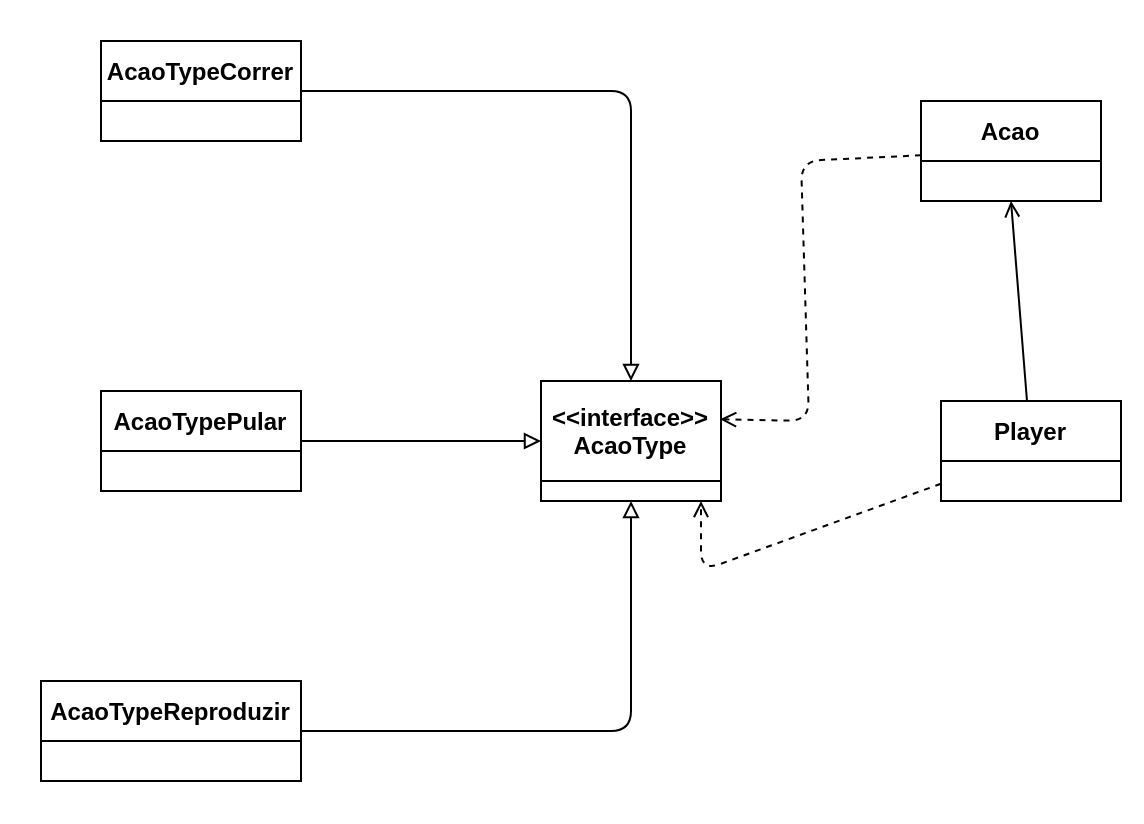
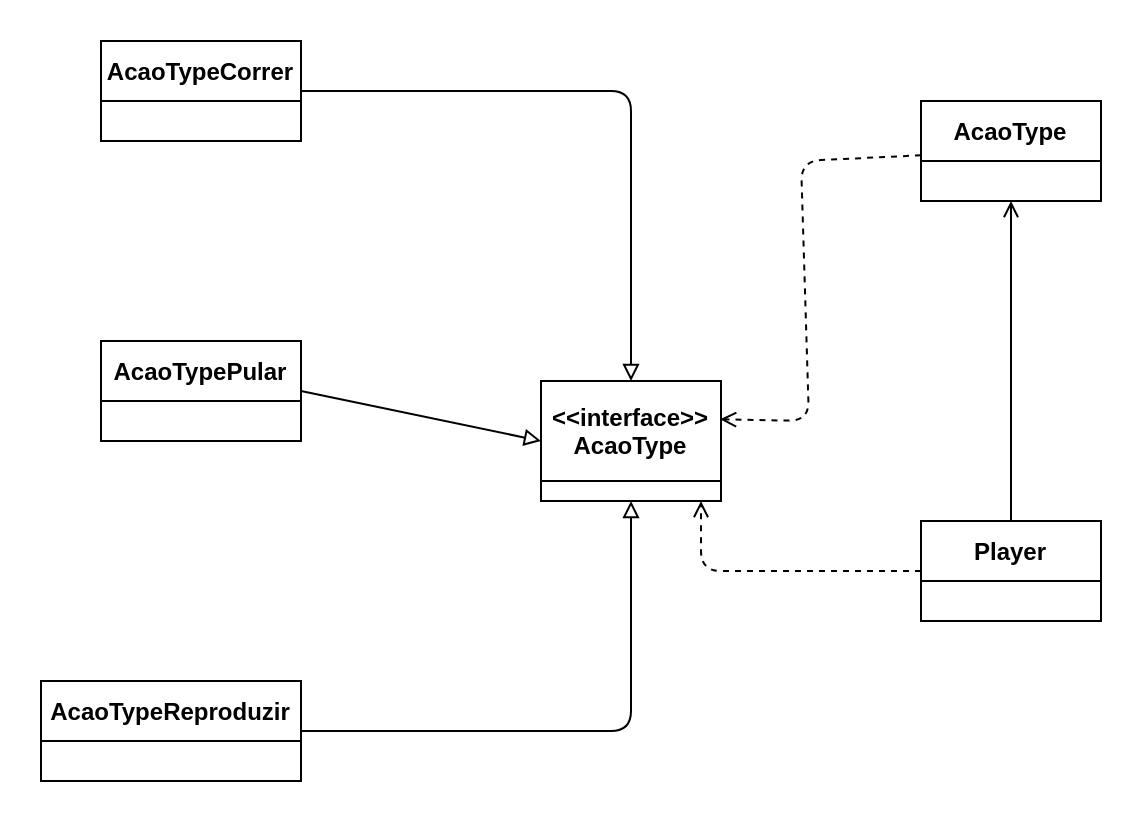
node "Acao": label "Acao" -> "AcaoType"
node "AcaoTypePular": moved (201, 441) -> (201, 391)
node "Player": moved (1031, 451) -> (1011, 571)
